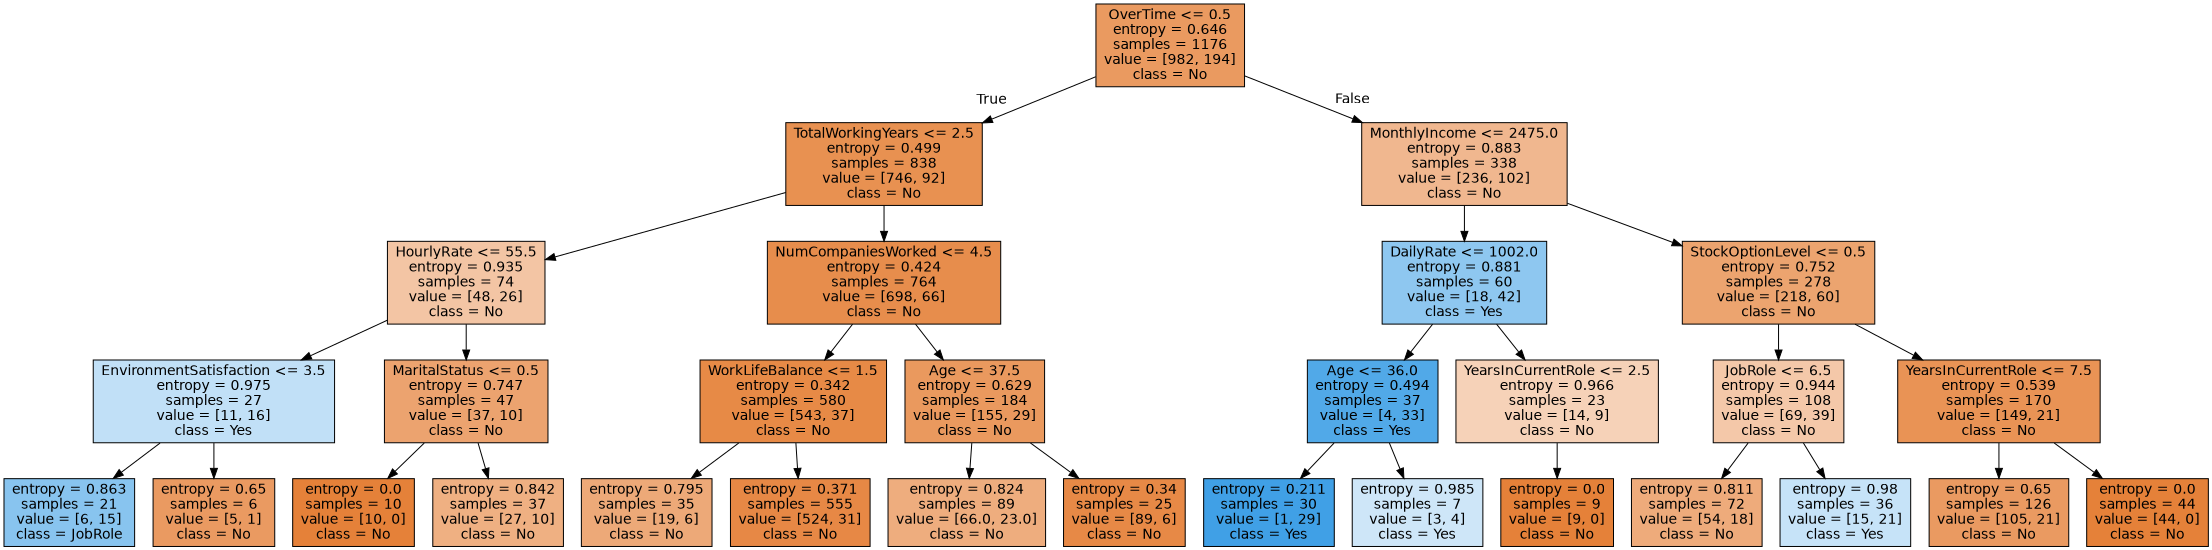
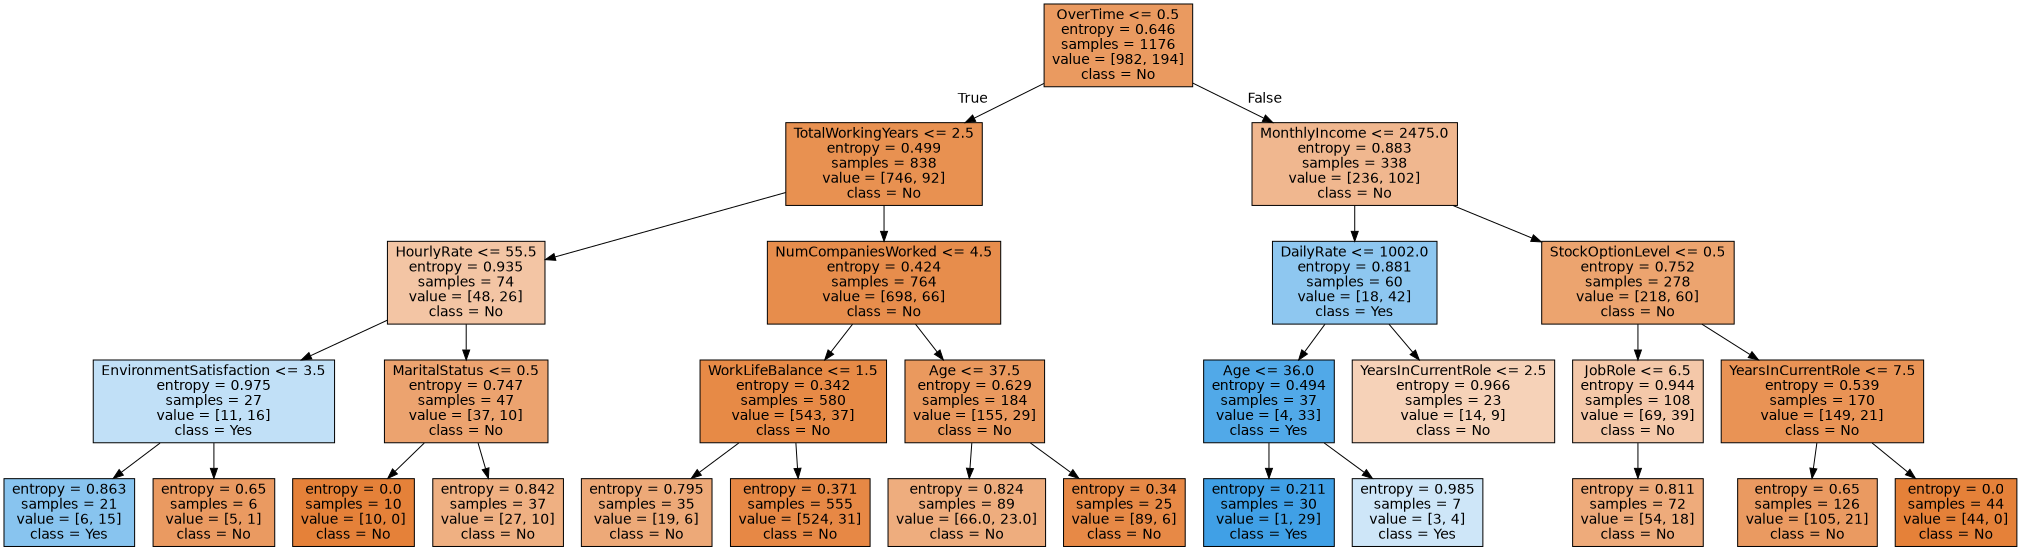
node "entropy = 0.863 samples = 21 value = [6, 15] class = JobRole": label "entropy = 0.863 samples = 21 value = [6, 15] class = JobRole" -> "entropy = 0.863 samples = 21 value = [6, 15] class = Yes"
node "entropy = 0.0 samples = 9 value = [9, 0] class = No": removed
node "entropy = 0.98 samples = 36 value = [15, 21] class = Yes": removed
